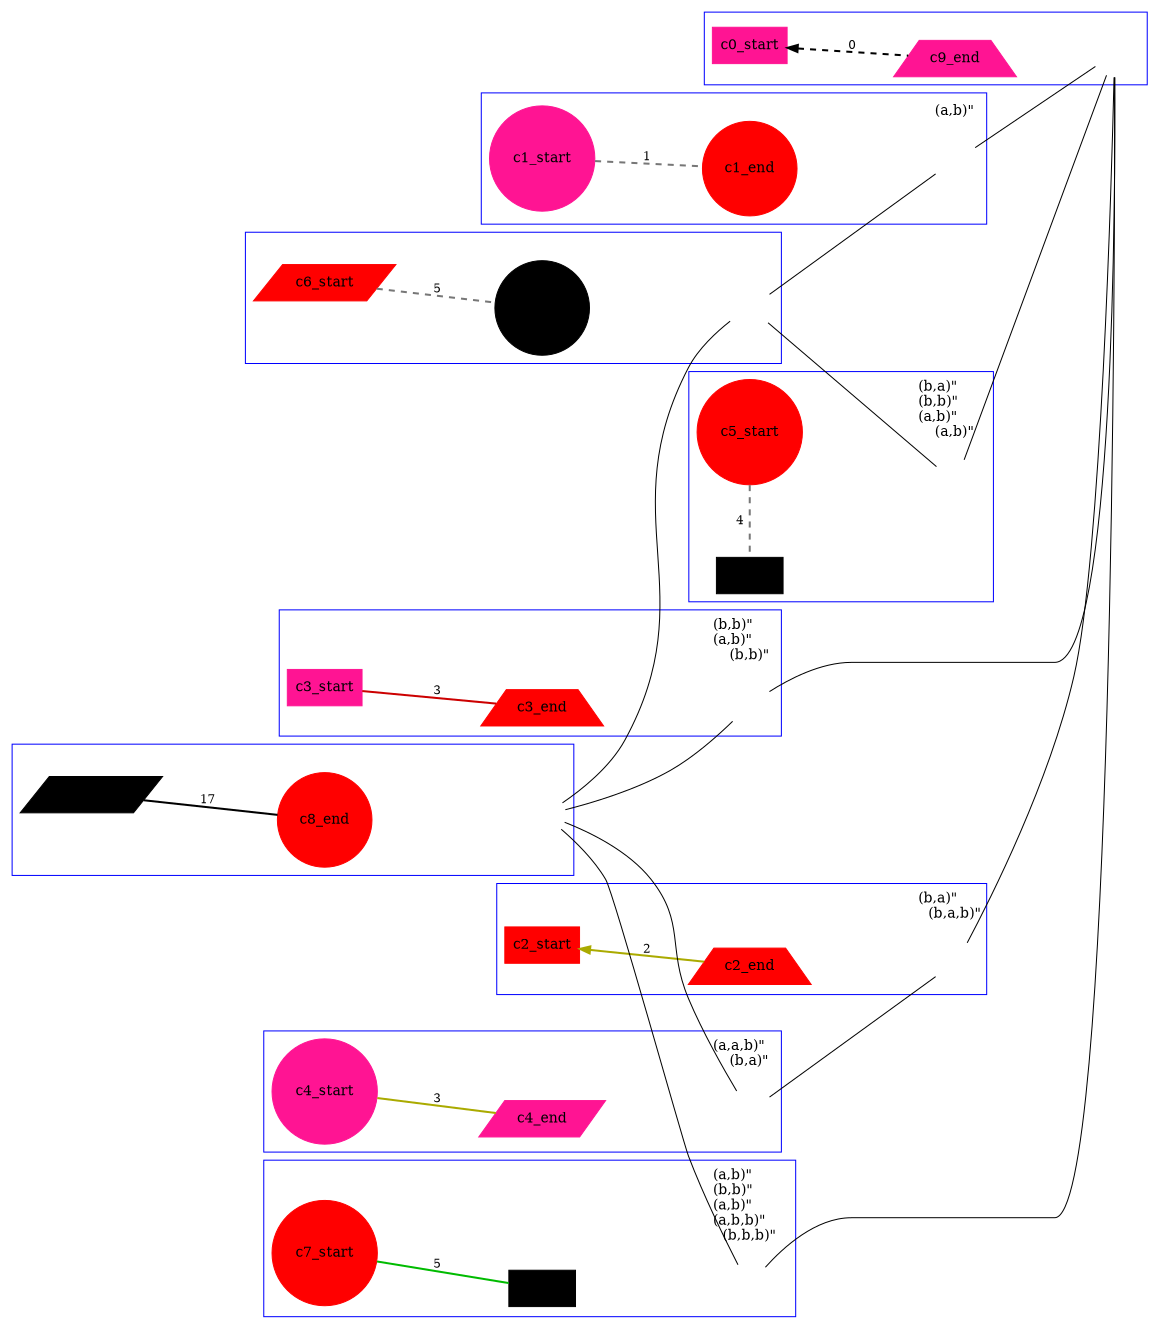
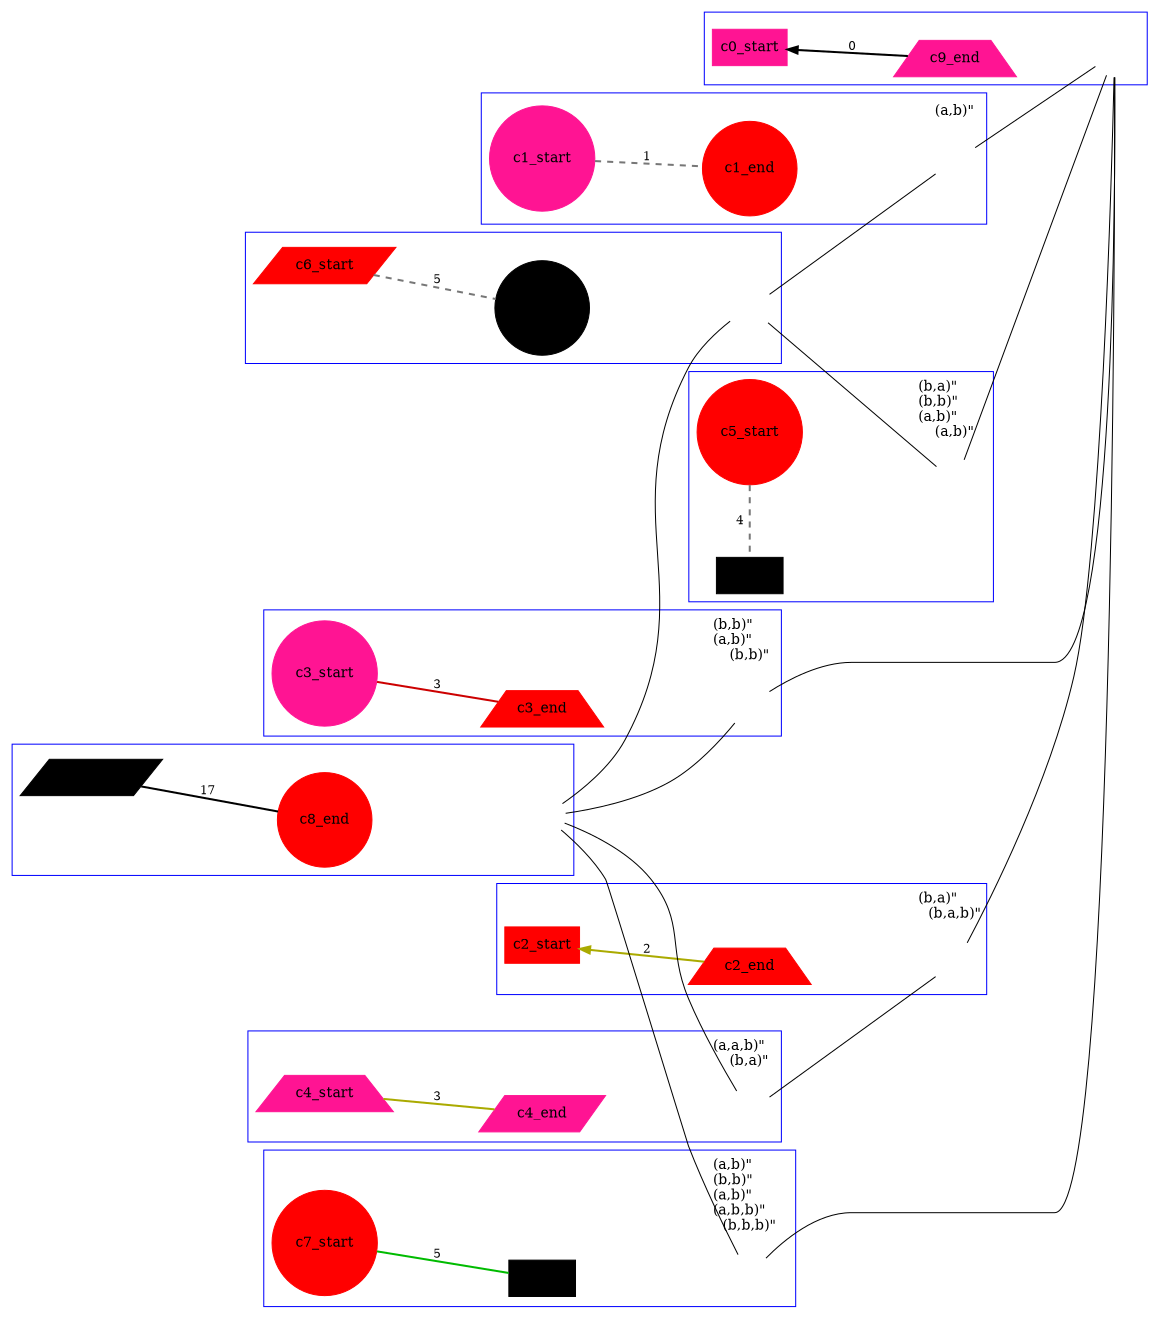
edge "c9_end" -> "c0_start": style dashed -> solid
node "c3_start": shape box -> circle
node "c4_start": shape circle -> trapezium
